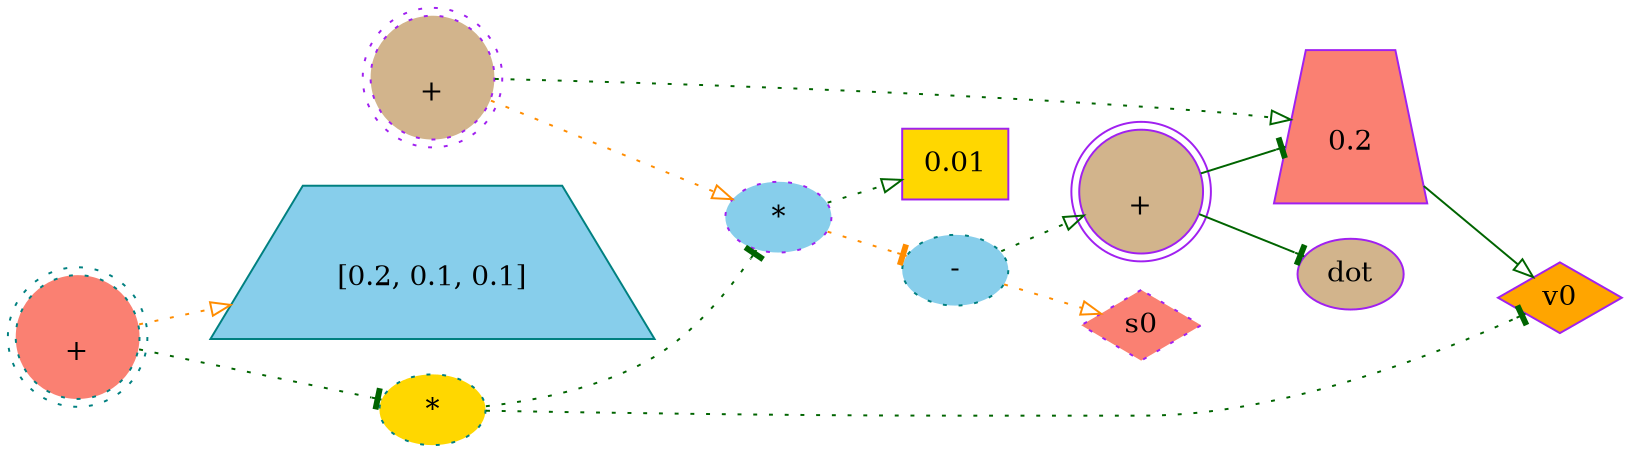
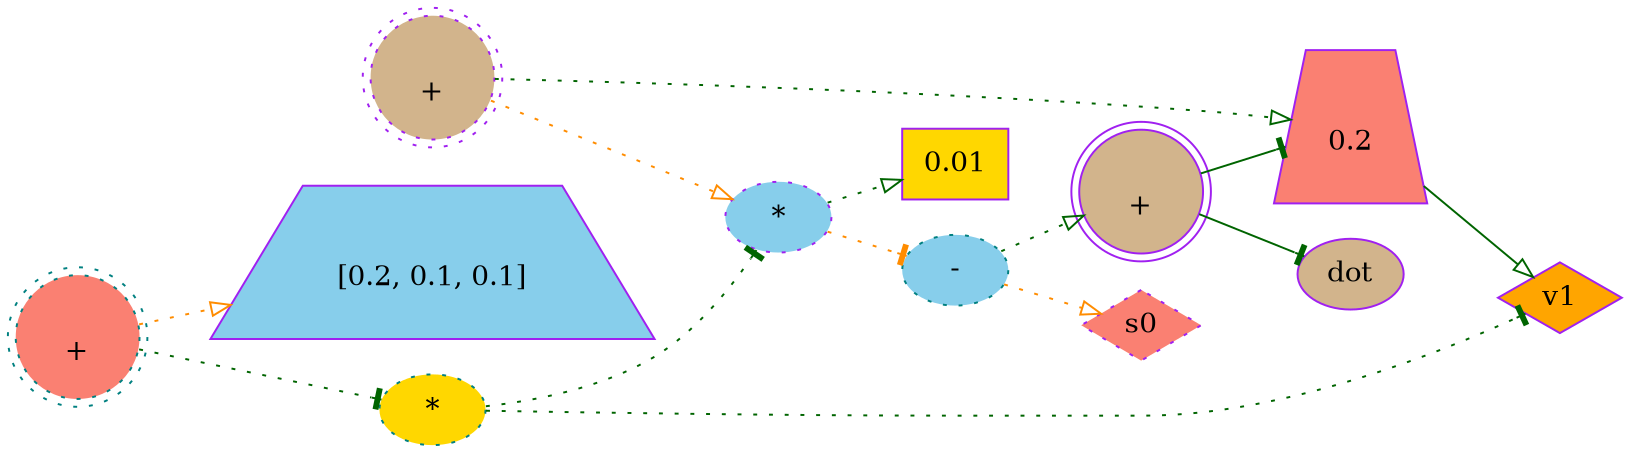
node "[0.2, 0.1, 0.1]": color teal -> purple
node "v0": label "v0" -> "v1"
